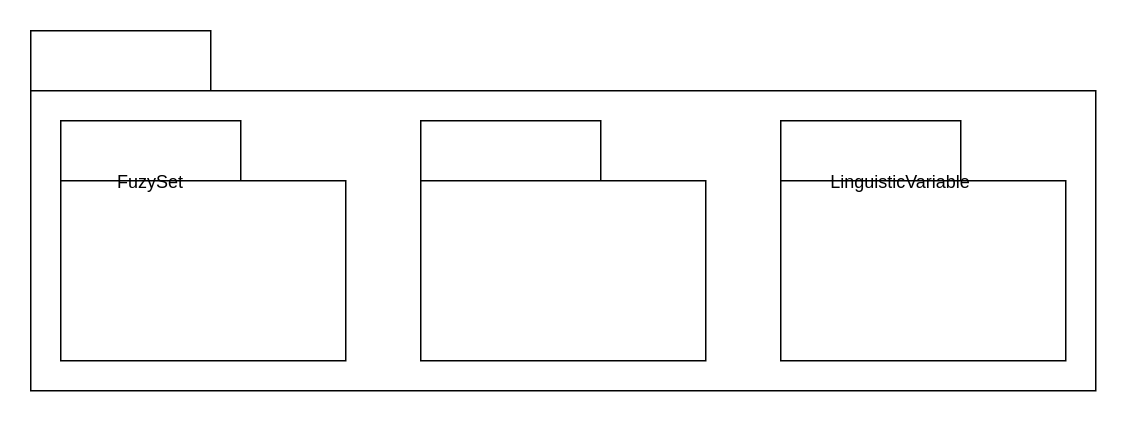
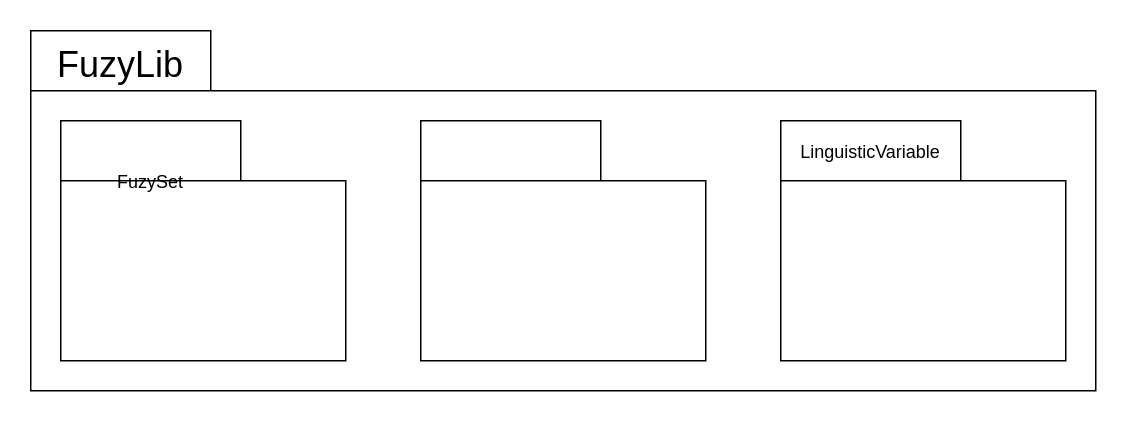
node "FuzyLib": added
node "LinguisticVariable": moved (901, 181) -> (871, 151)
